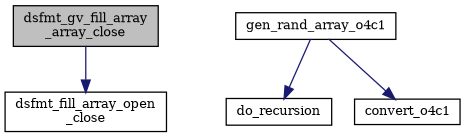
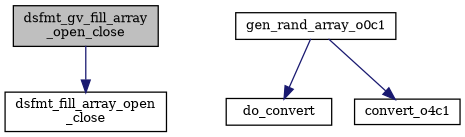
node "dsfmt_gv_fill_array _array_close": label "dsfmt_gv_fill_array _array_close" -> "dsfmt_gv_fill_array _open_close"
node "gen_rand_array_o4c1": label "gen_rand_array_o4c1" -> "gen_rand_array_o0c1"
node "do_recursion": label "do_recursion" -> "do_convert"
